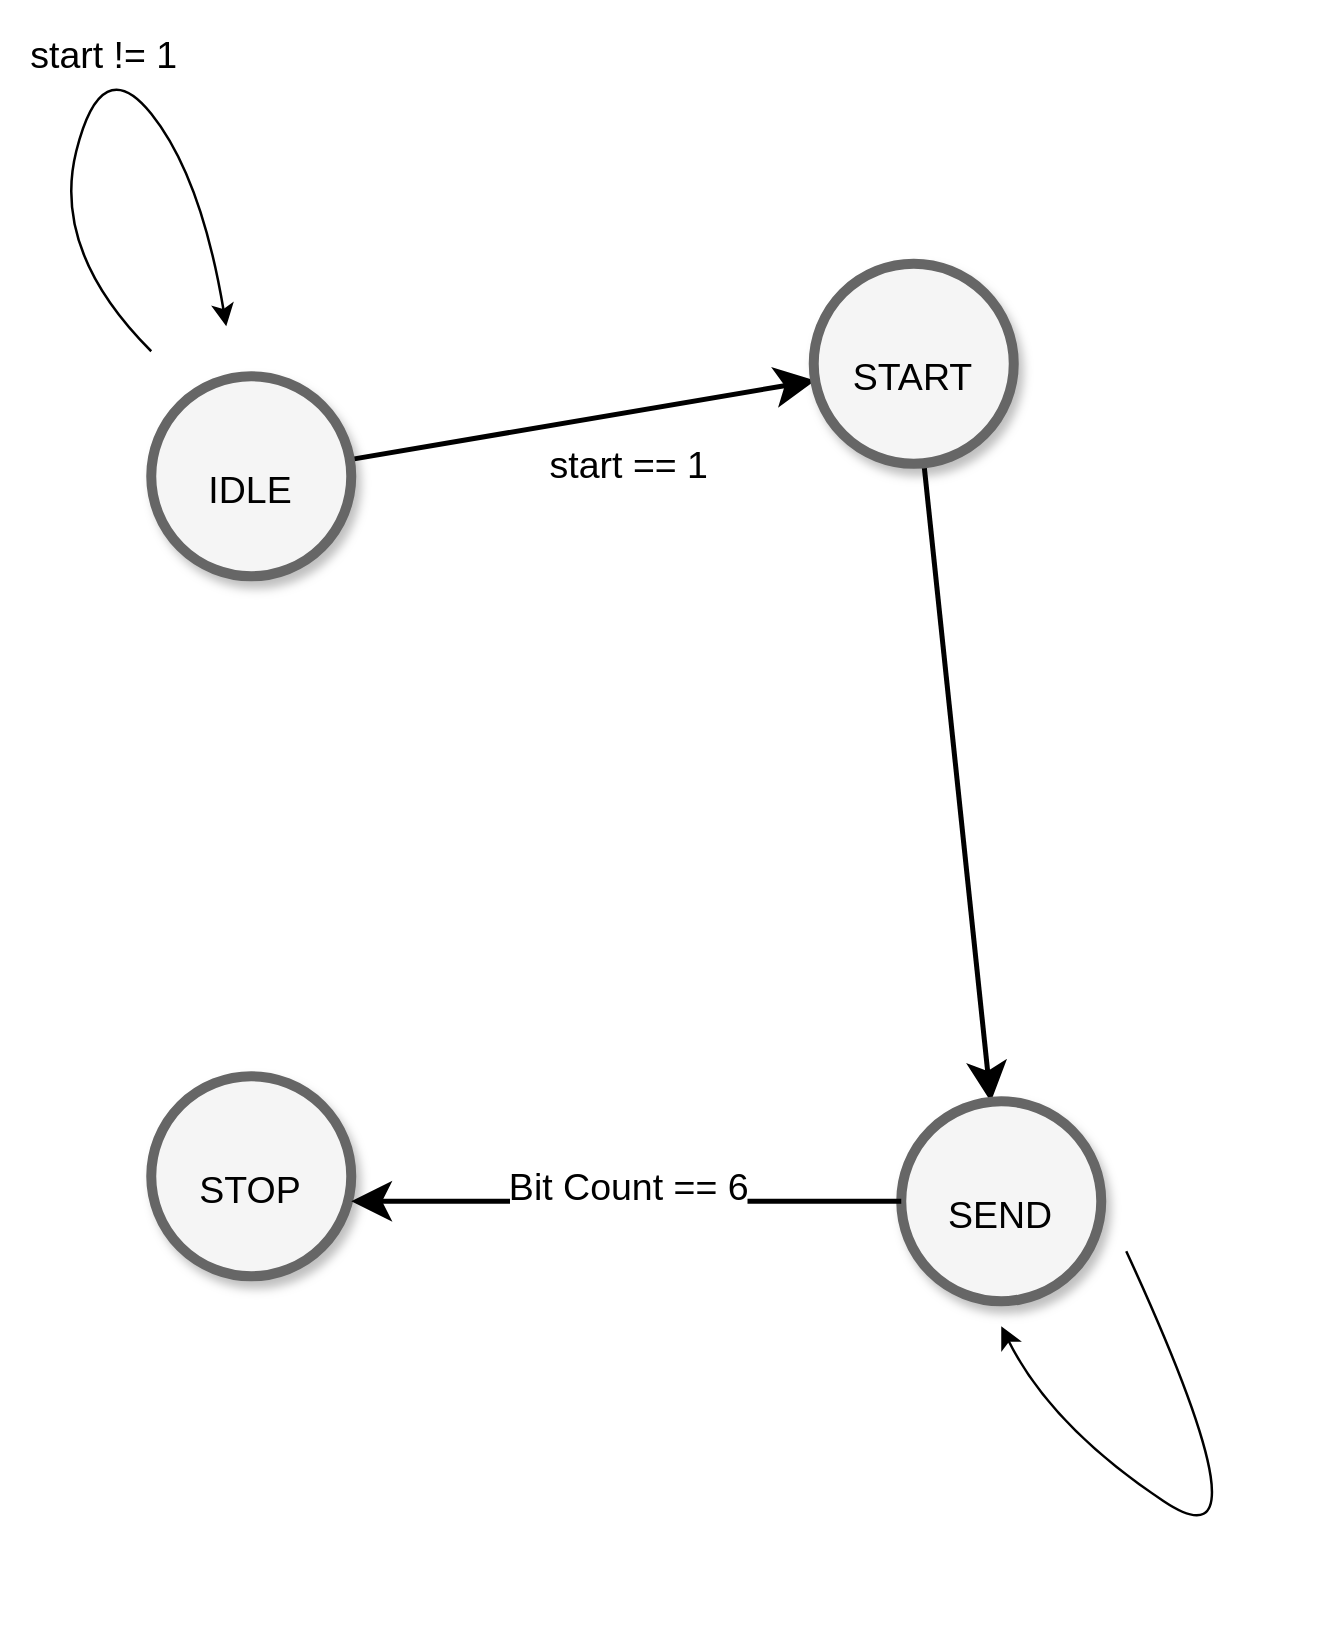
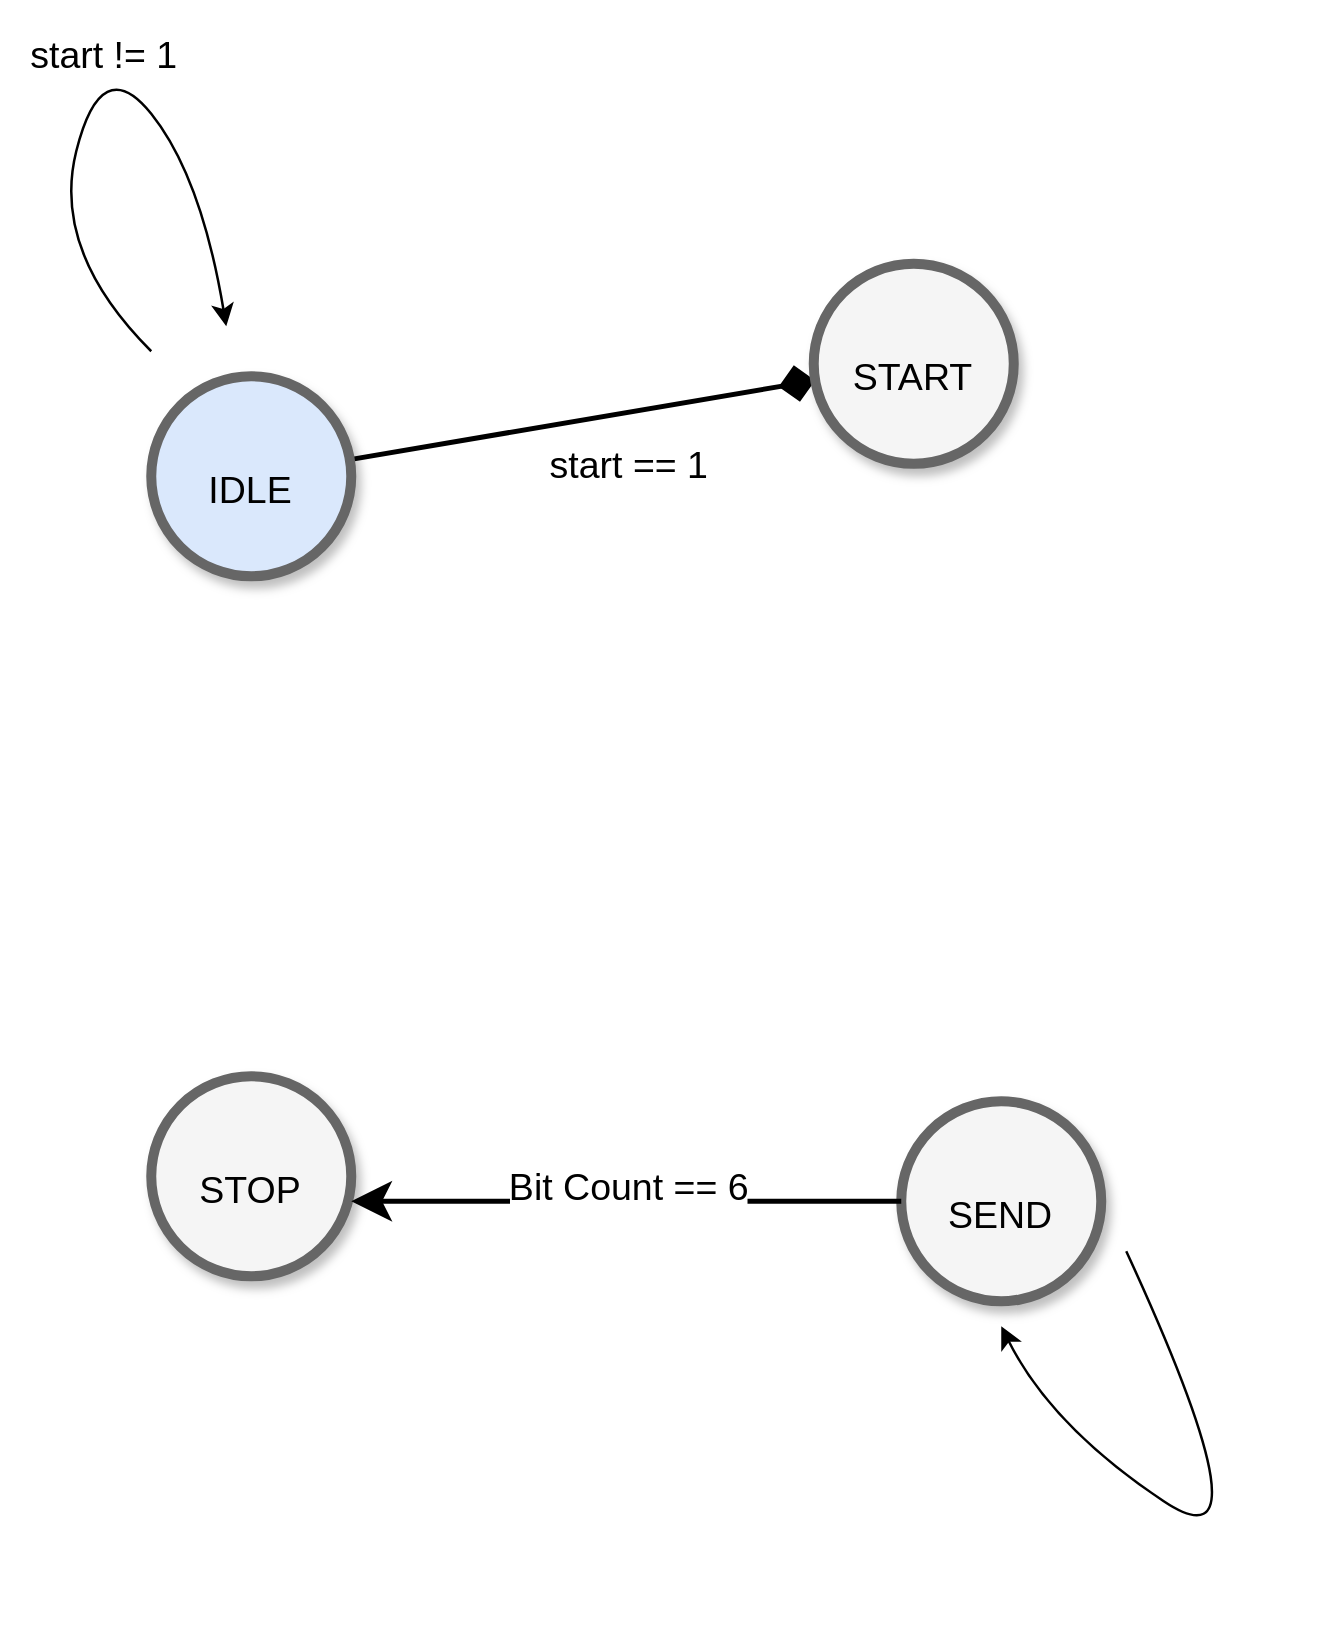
edge "IDLE" -> "START": arrowhead classic -> diamond
node "IDLE": fillcolor #f5f5f5 -> #dae8fc
edge "START" -> "SEND": removed
